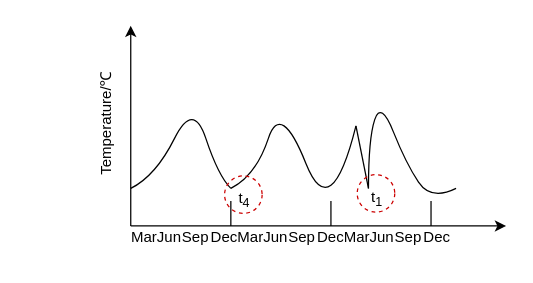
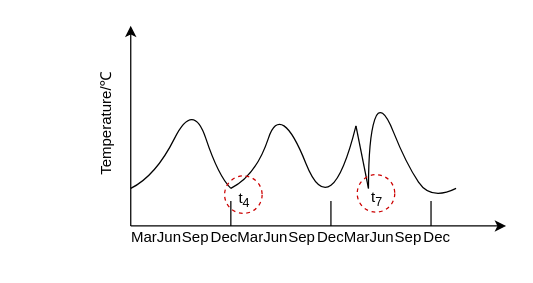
node "t1": label "t1" -> "t7"
